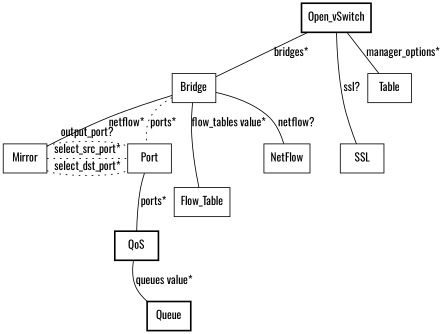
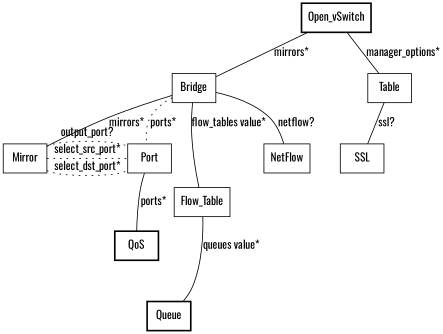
edge "Open_vSwitch" -- "Bridge": label "bridges*" -> "mirrors*"
edge "Open_vSwitch" -- "SSL": now "Table" -- "SSL"
edge "Bridge" -- "Mirror": label "netflow*" -> "mirrors*"
edge "QoS" -- "Queue": now "Flow_Table" -- "Queue"
